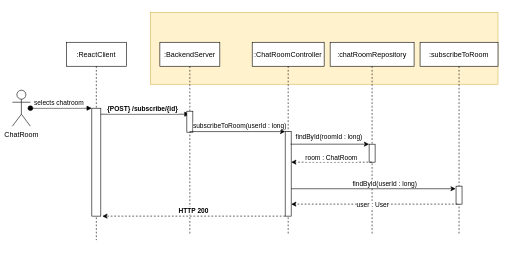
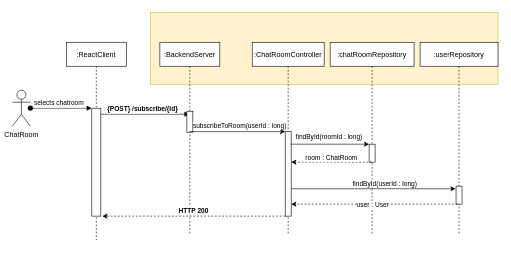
node ":subscribeToRoom": label ":subscribeToRoom" -> ":userRepository"
